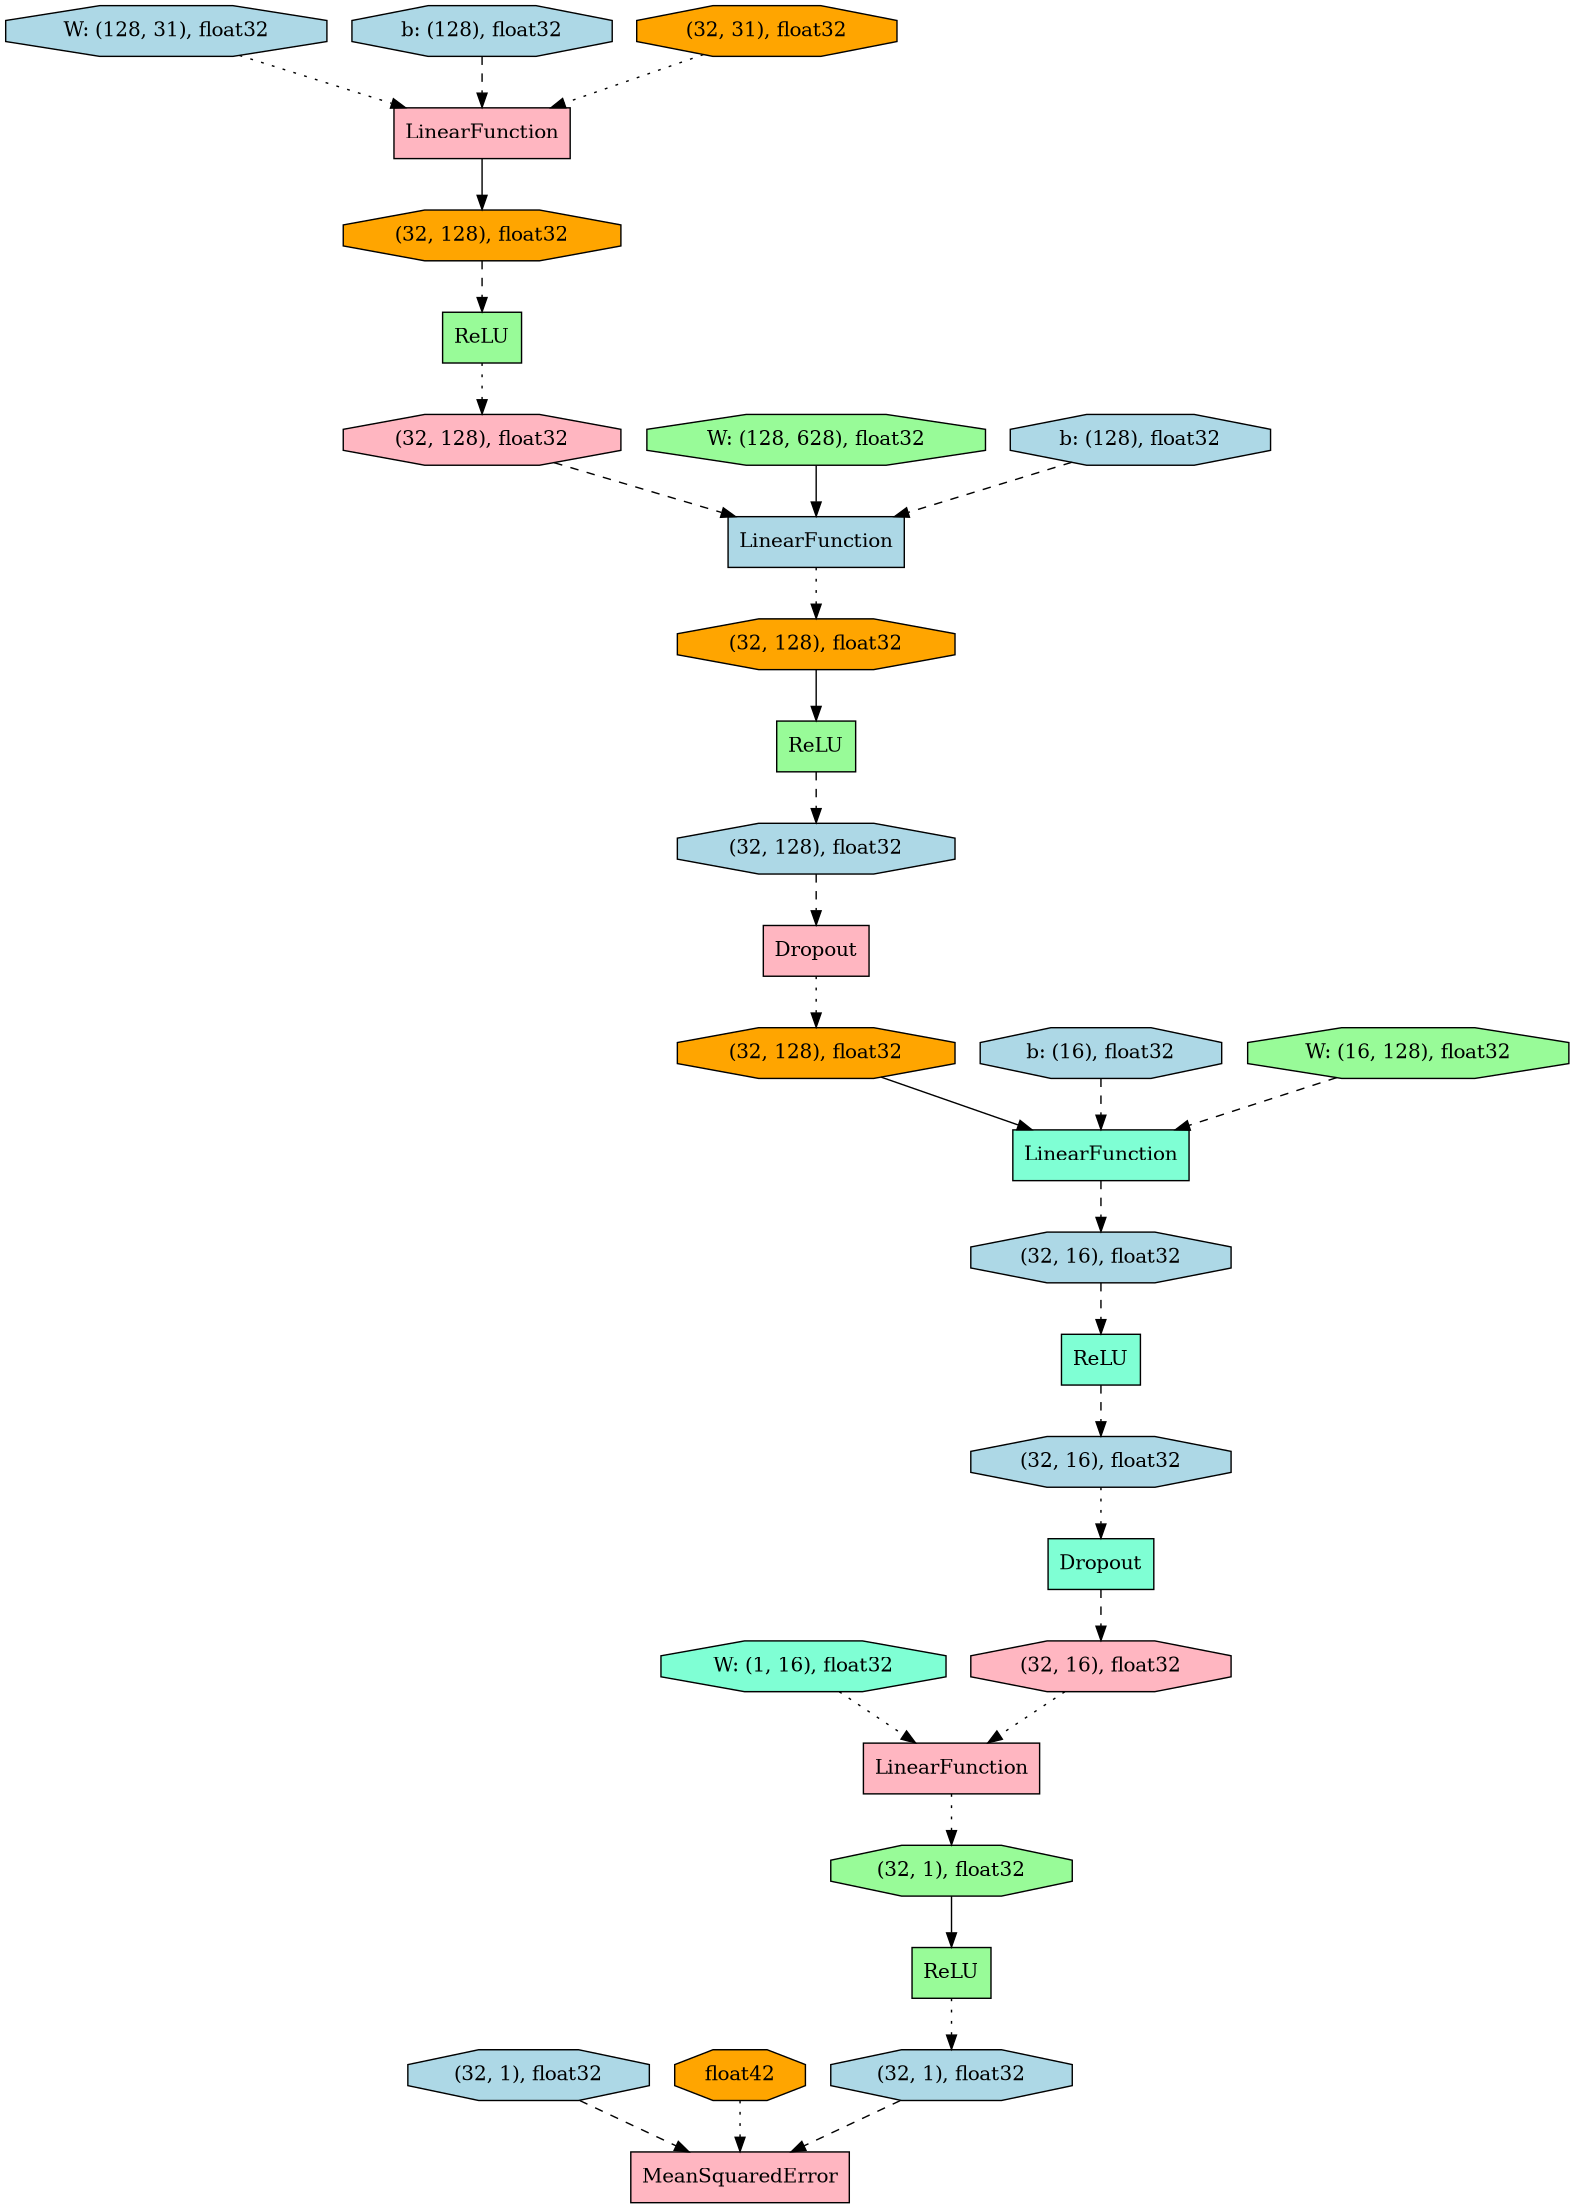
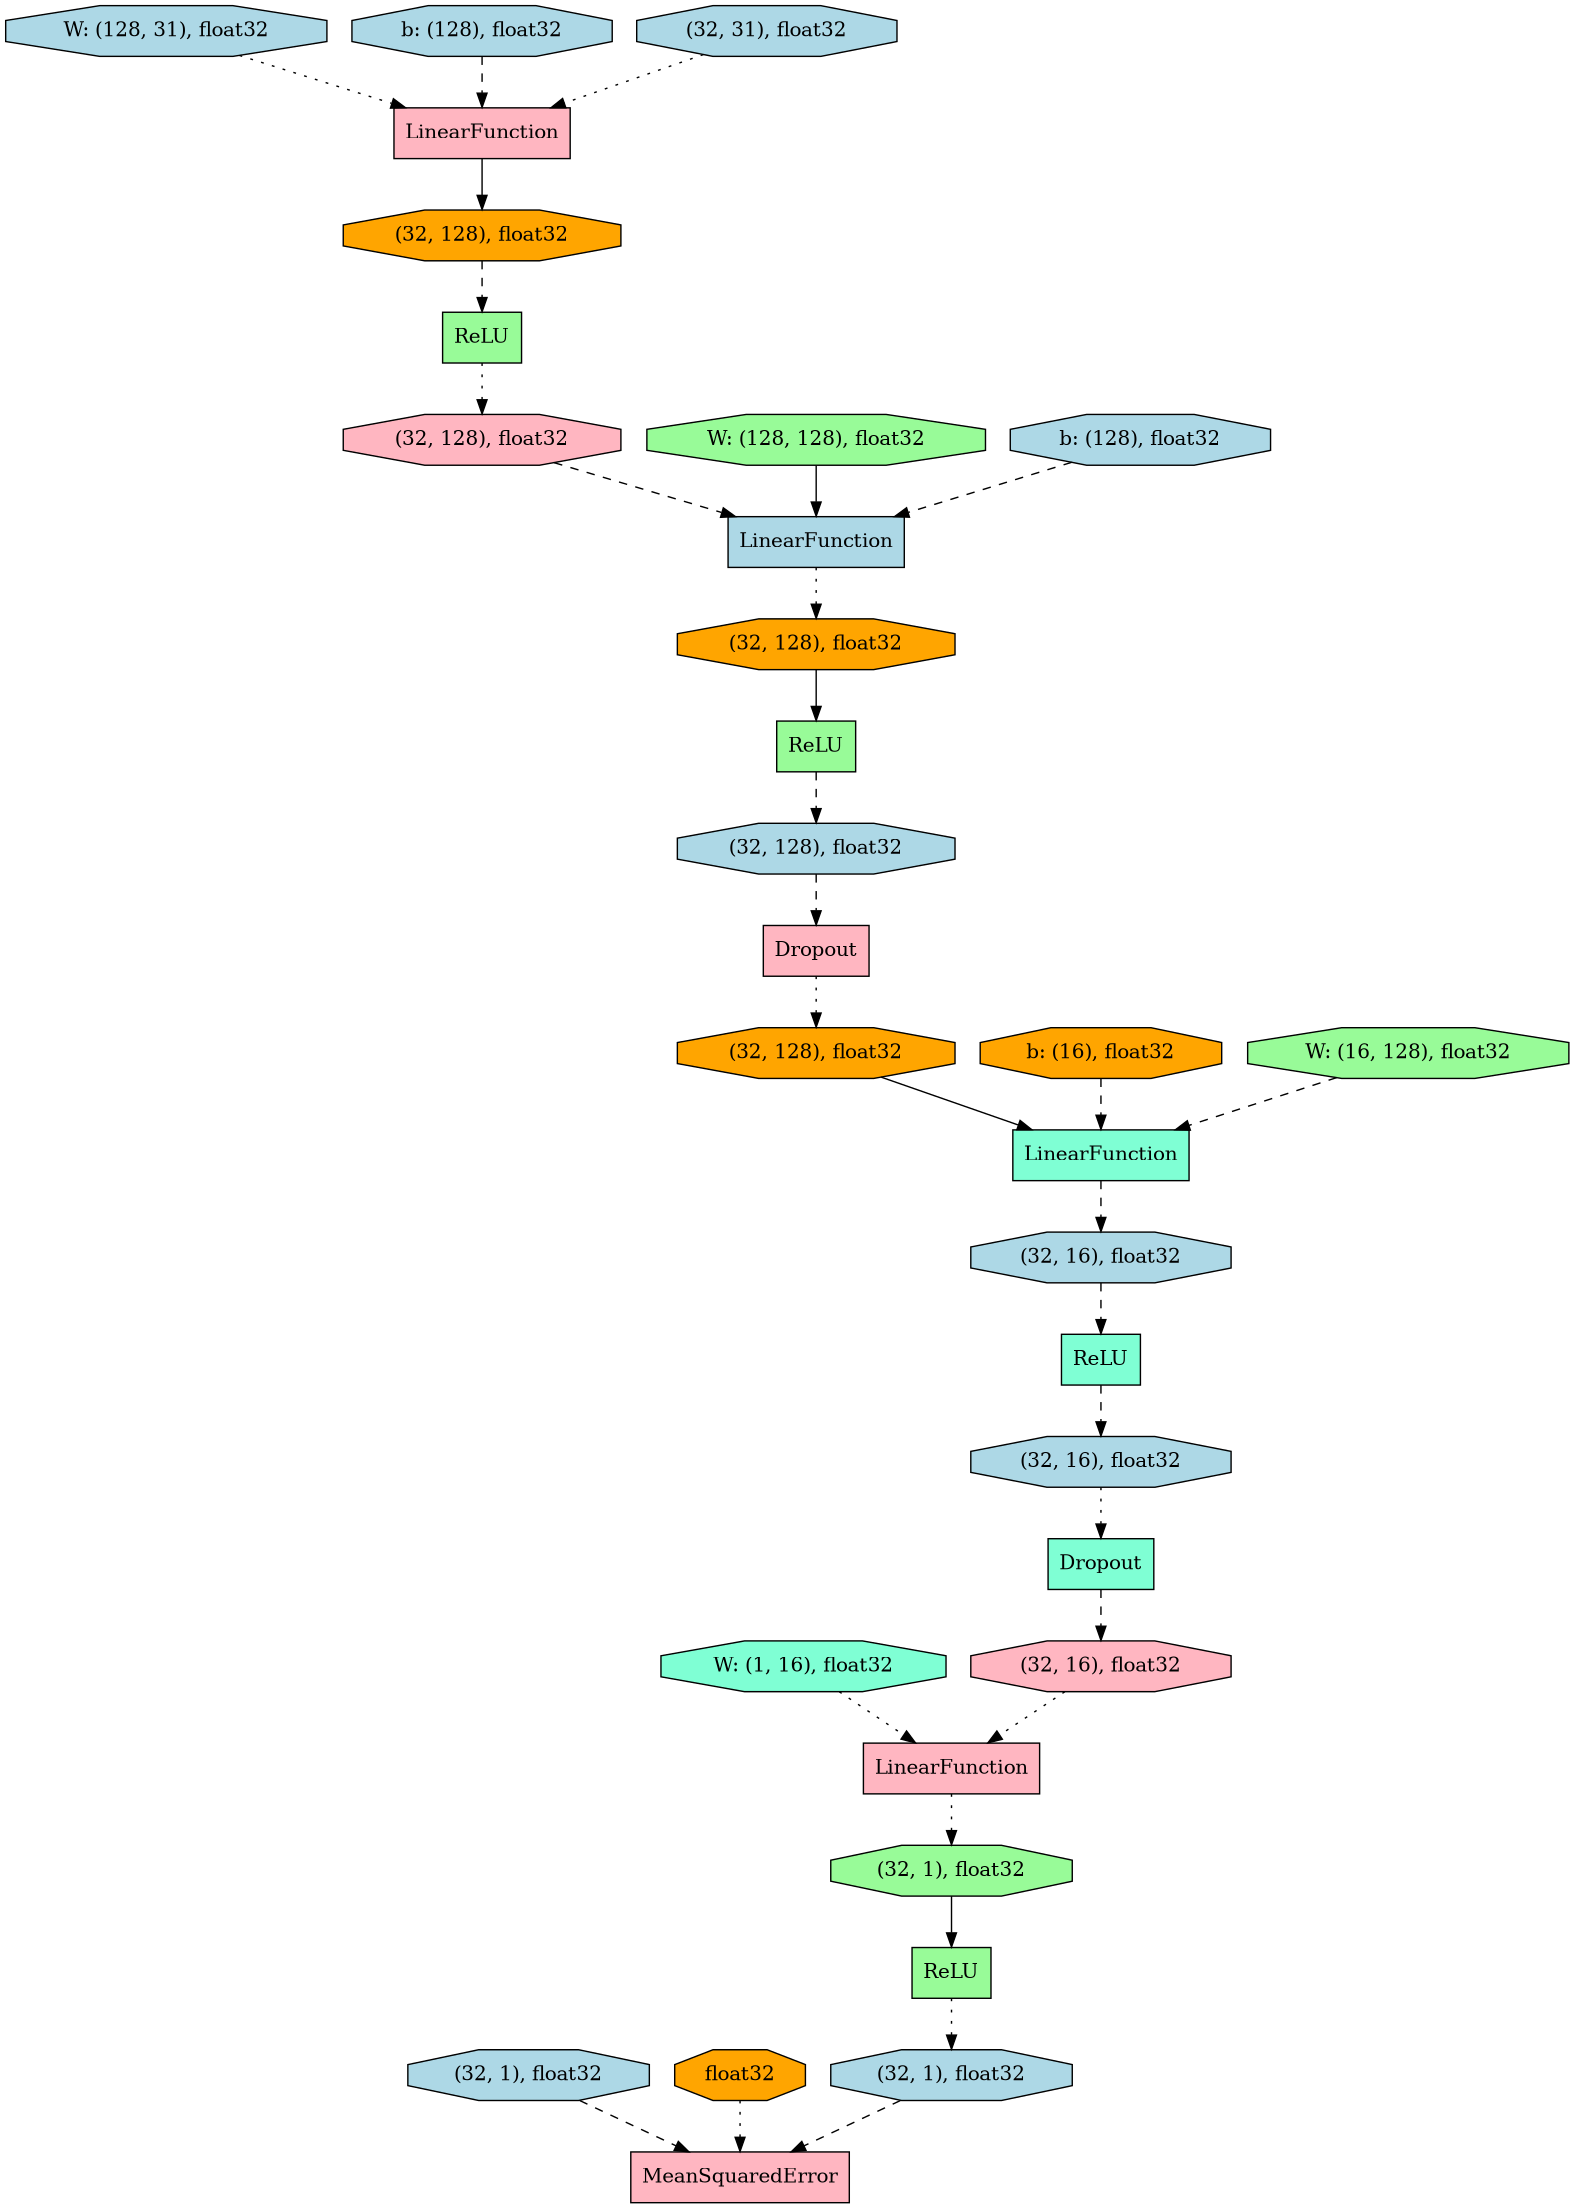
node "(32, 31), float32": fillcolor orange -> lightblue
node "W: (128, 628), float32": label "W: (128, 628), float32" -> "W: (128, 128), float32"
node "b: (16), float32": fillcolor lightblue -> orange
node "float42": label "float42" -> "float32"
